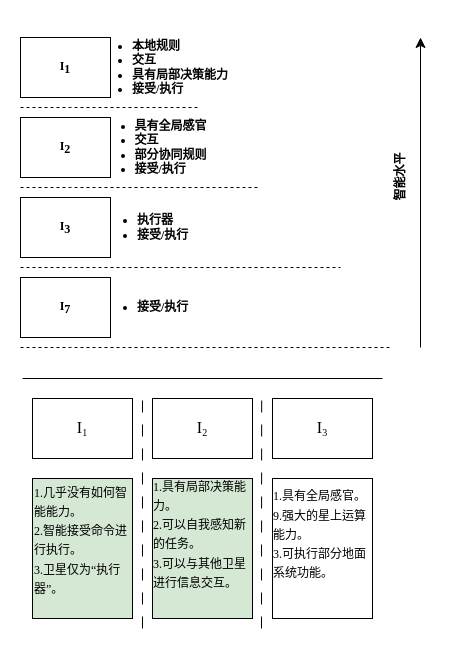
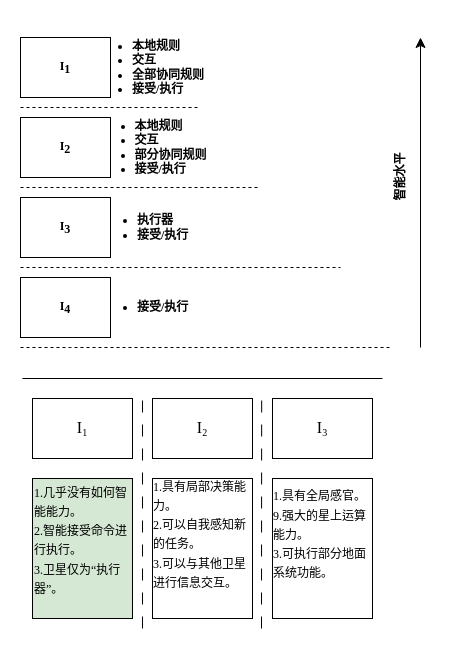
node "本地规则 交互 具有局部决策能力 接受/执行": label "本地规则 交互 具有局部决策能力 接受/执行" -> "本地规则 交互 全部协同规则 接受/执行"
node "具有全局感官 交互 部分协同规则 接受/执行": label "具有全局感官 交互 部分协同规则 接受/执行" -> "本地规则 交互 部分协同规则 接受/执行"
node "I7": label "I7" -> "I4"
node "1.具有局部决策能力。 2.可以自我感知新的任务。 3.可以与其他卫星进行信息交互。": fillcolor #d5e8d4 -> #ffffff
